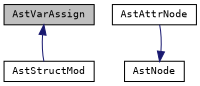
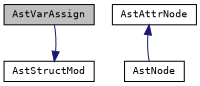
edge "AstAttrNode" -> "AstNode": reversed
edge "AstStructMod" -> "AstVarAssign": reversed
